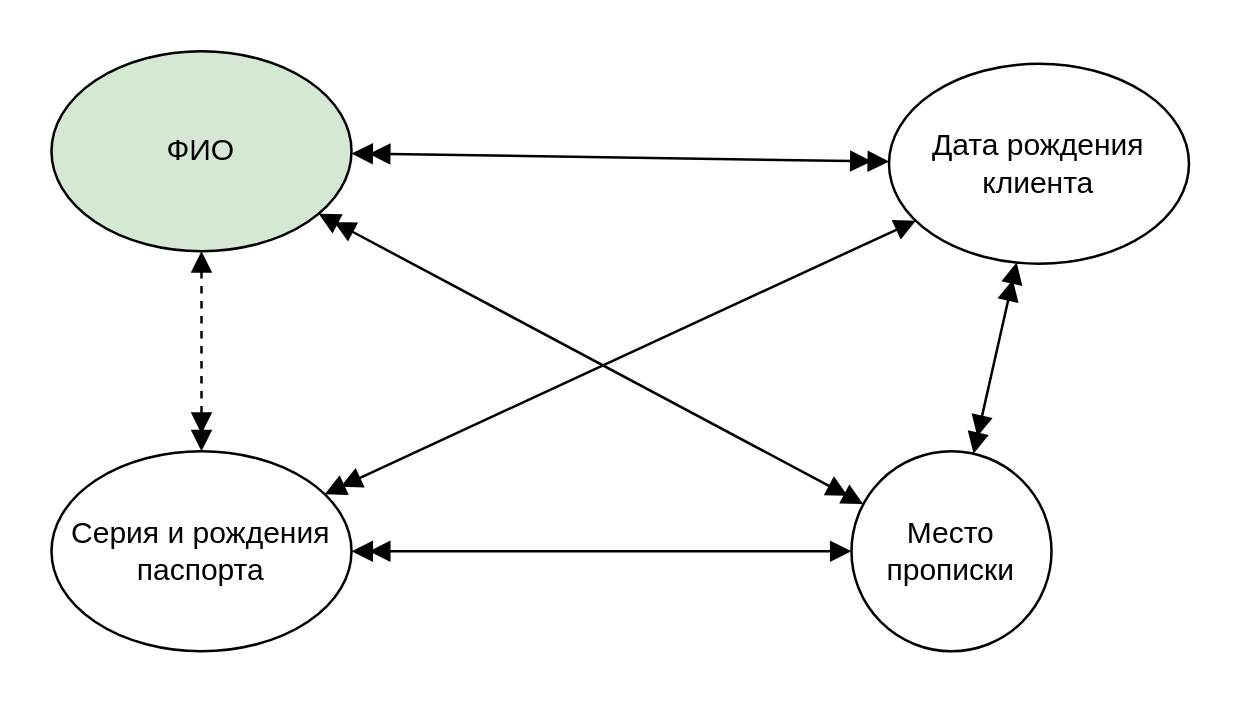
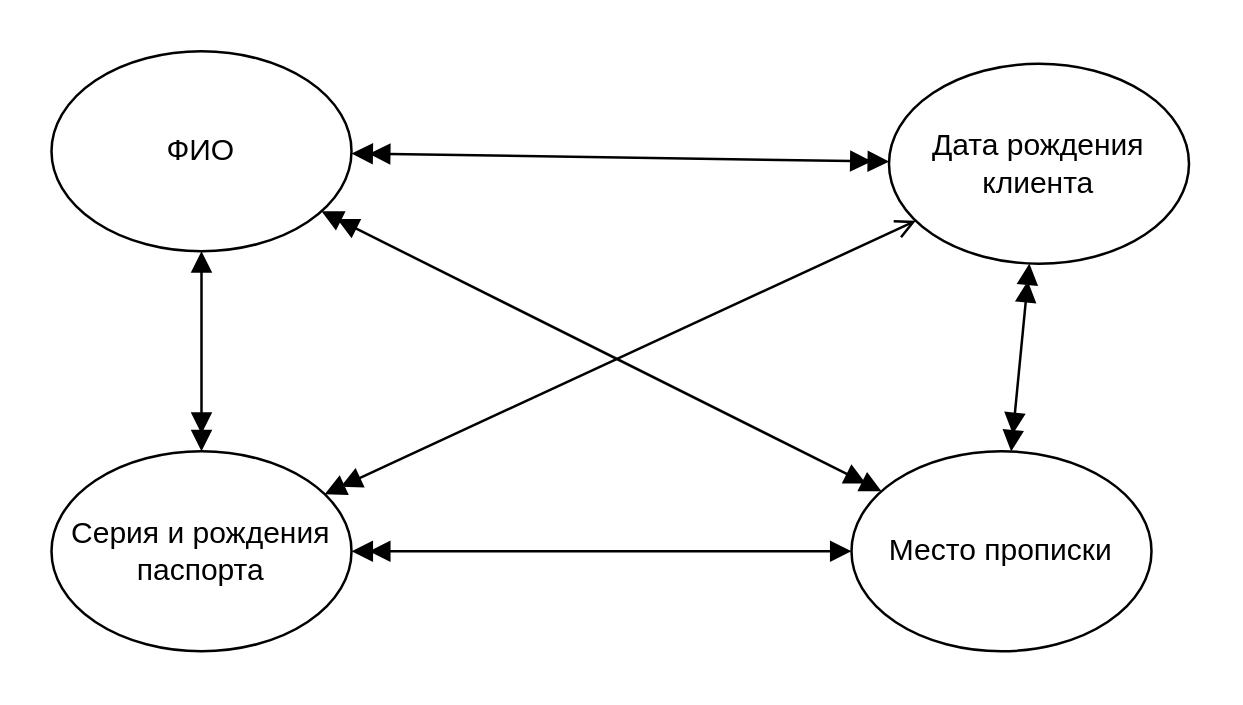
node "ФИО": fillcolor #d5e8d4 -> #ffffff
edge "Дата рождения клиента" -- "Серия и рождения паспорта": arrowhead block -> open
edge "ФИО" -- "Серия и рождения паспорта": style dashed -> solid
node "Место прописки": size 200x200 -> 300x200
